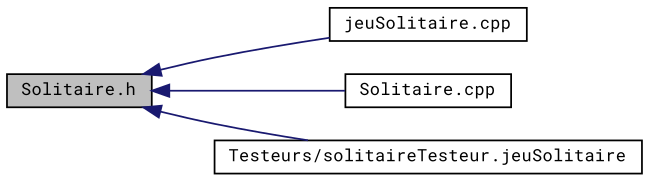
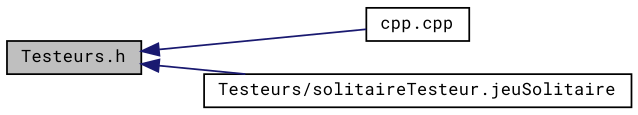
node "jeuSolitaire.cpp": label "jeuSolitaire.cpp" -> "cpp.cpp"
node "Solitaire.h": label "Solitaire.h" -> "Testeurs.h"
node "Solitaire.cpp": removed
